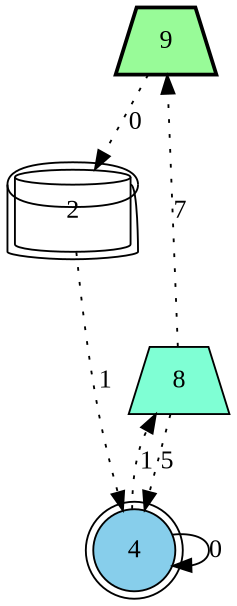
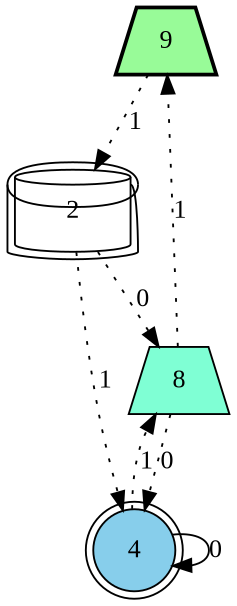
edge "9" -> "2": label "0" -> "1"
edge "8" -> "9": label "7" -> "1"
edge "2" -> "8": added, label "0"
edge "8" -> "4": label "5" -> "0"
